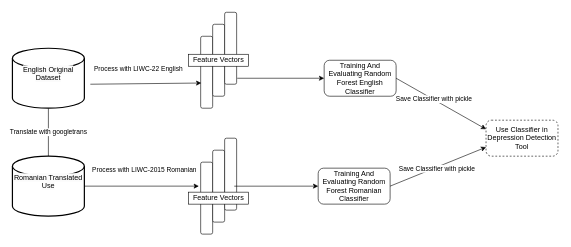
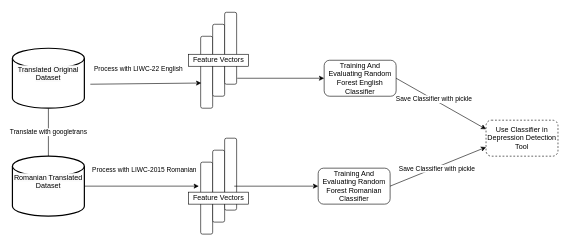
node "English Original Dataset": label "English Original Dataset" -> "Translated Original Dataset"
node "Romanian Translated Use": label "Romanian Translated Use" -> "Romanian Translated Dataset"
